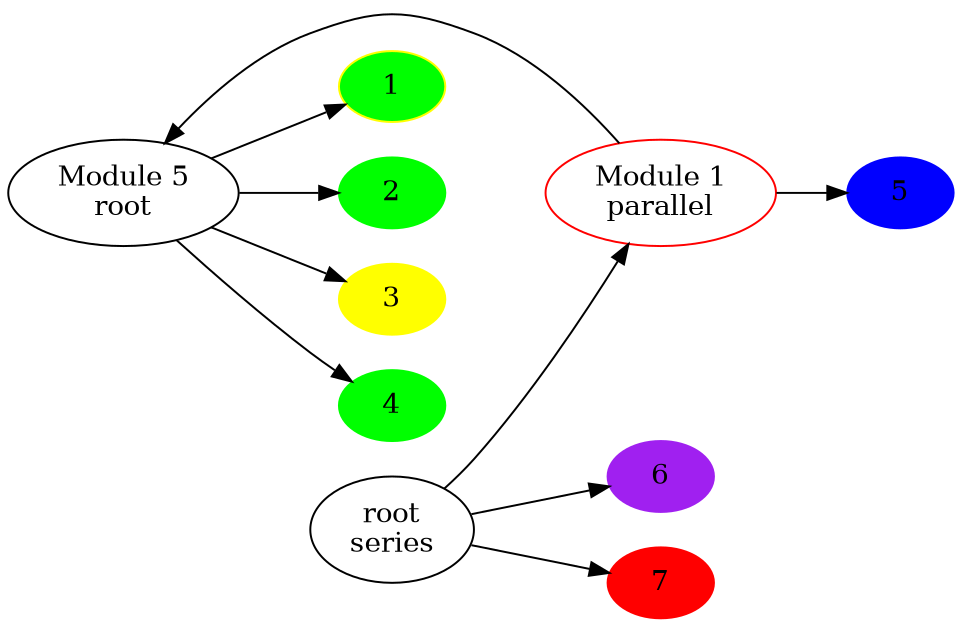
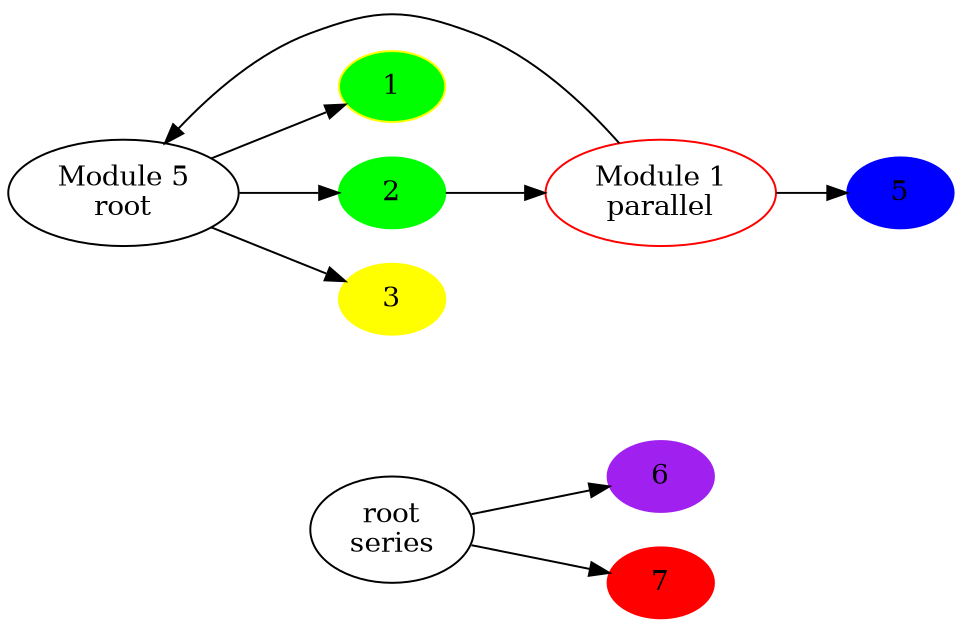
edge "root series" -> "Module 1 parallel": now "2" -> "Module 1 parallel"
node "4": removed
